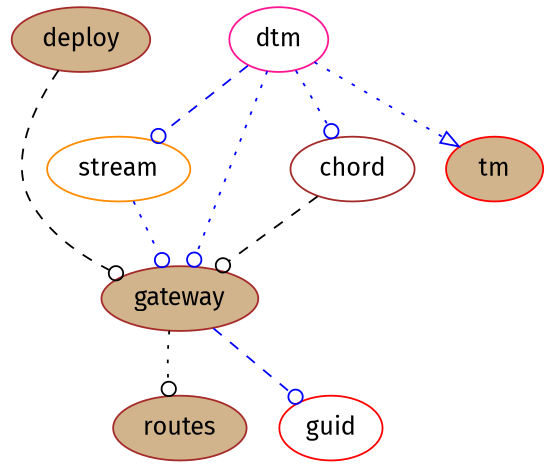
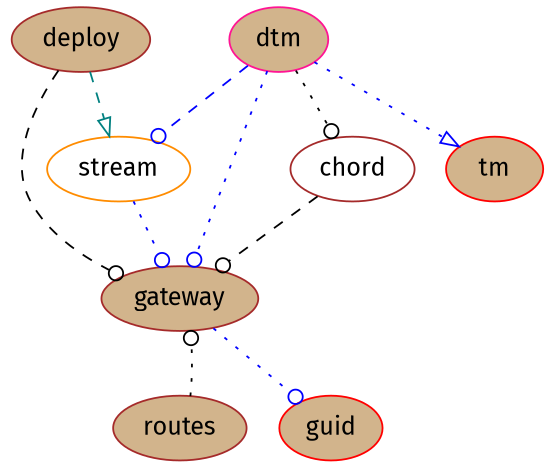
node "dtm": fillcolor white -> tan
edge "deploy" -> "stream": added
edge "dtm" -> "chord": color blue -> black
edge "gateway" -> "routes": reversed
edge "gateway" -> "guid": style dashed -> dotted
node "guid": fillcolor white -> tan
